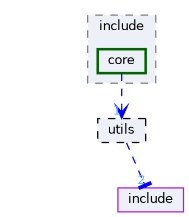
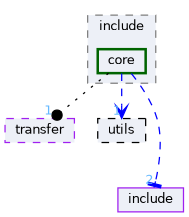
node "transfer": added
edge "utils" -> "include": now "core" -> "include"
